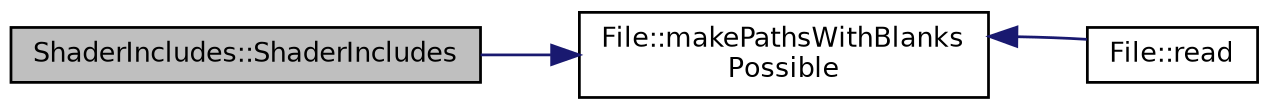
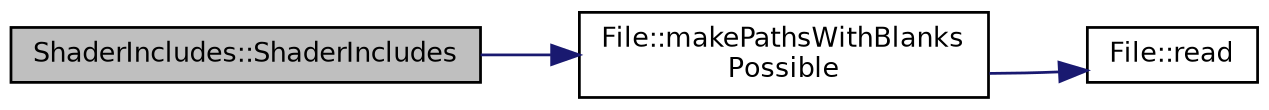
edge "File::read" -> "File::makePathsWithBlanks Possible": reversed
